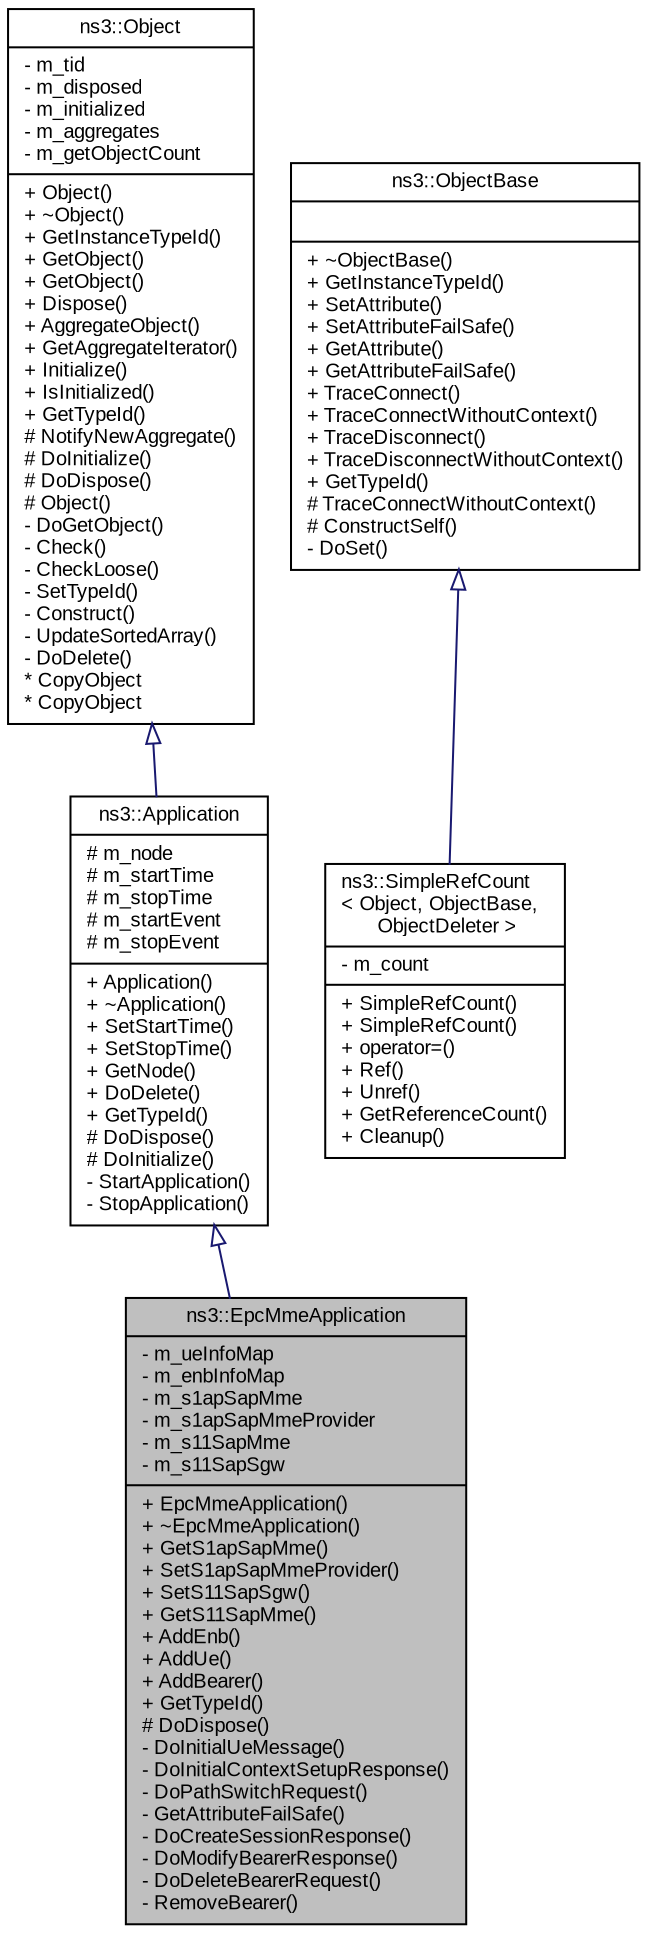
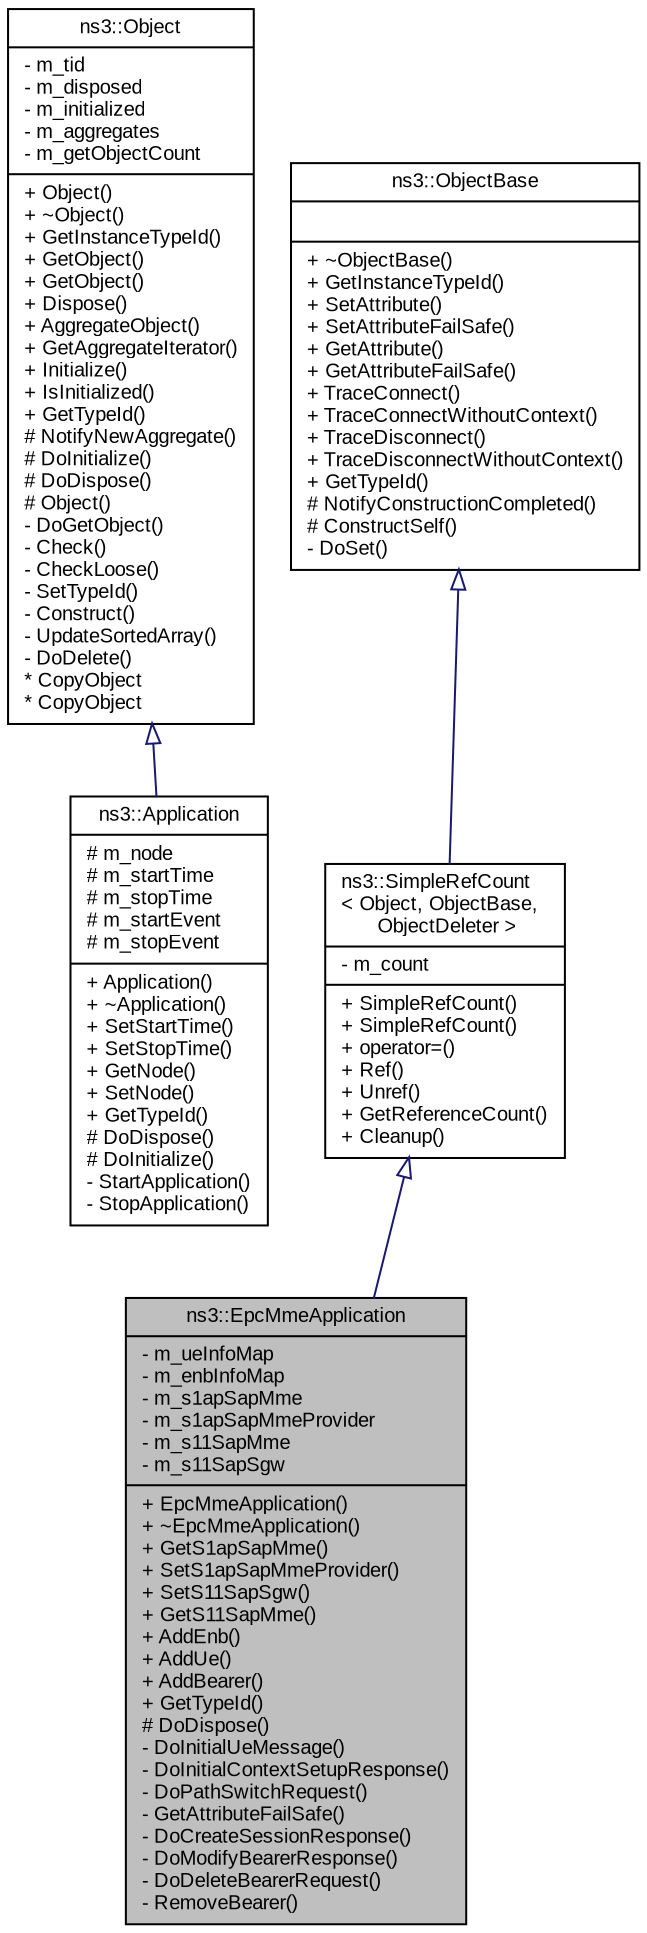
node "ns3::ObjectBase": text "# TraceConnectWithoutContext()" -> "# NotifyConstructionCompleted()"
node "ns3::Application": text "+ DoDelete()" -> "+ SetNode()"
edge "ns3::EpcMmeApplication" -> "ns3::Application": now "ns3::EpcMmeApplication" -> "ns3::SimpleRefCount"
